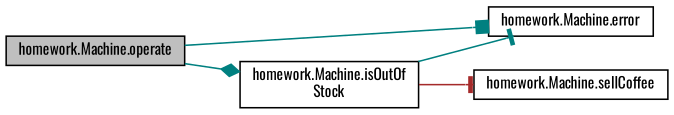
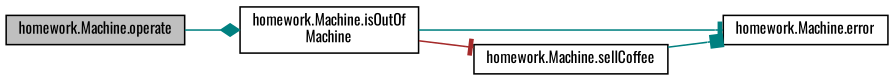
edge "homework.Machine.operate" -> "homework.Machine.error": now "homework.Machine.sellCoffee" -> "homework.Machine.error"
node "homework.Machine.isOutOf Stock": label "homework.Machine.isOutOf Stock" -> "homework.Machine.isOutOf Machine"
